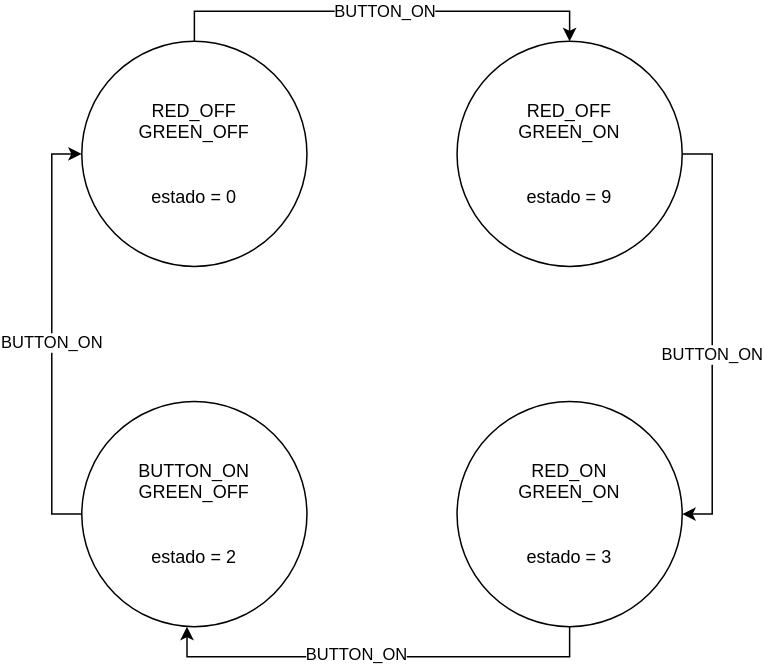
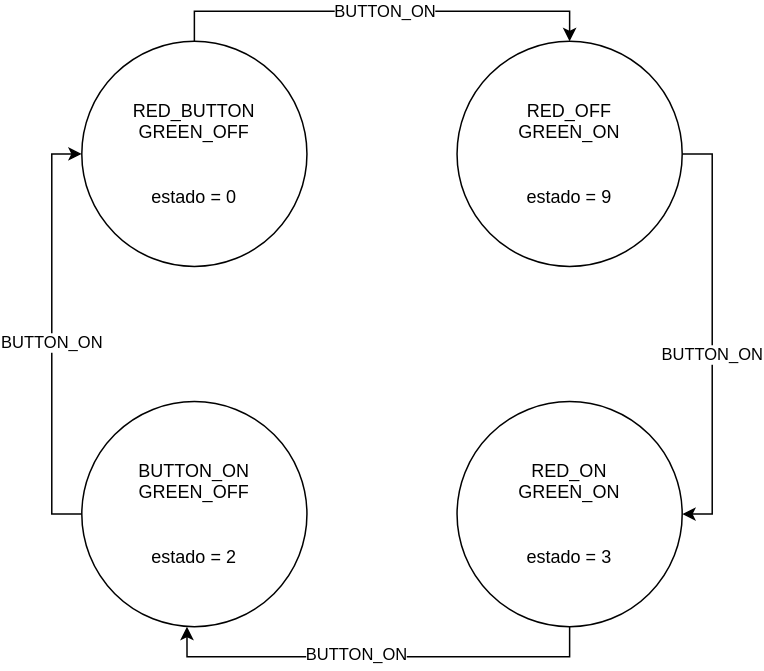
node "RED_OFF GREEN_OFF estado = 0": label "RED_OFF GREEN_OFF estado = 0" -> "RED_BUTTON GREEN_OFF estado = 0"
